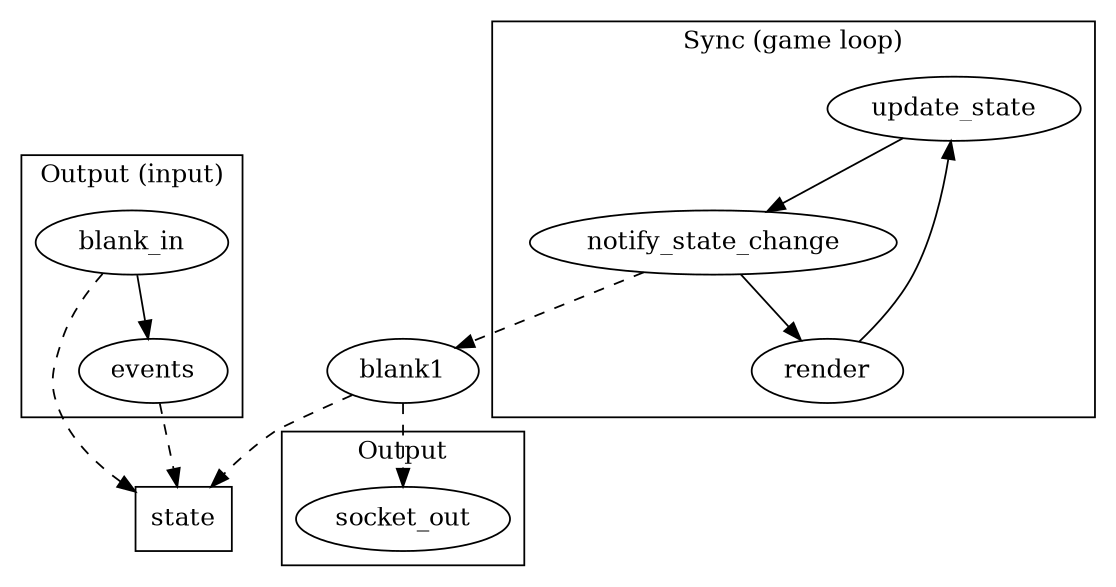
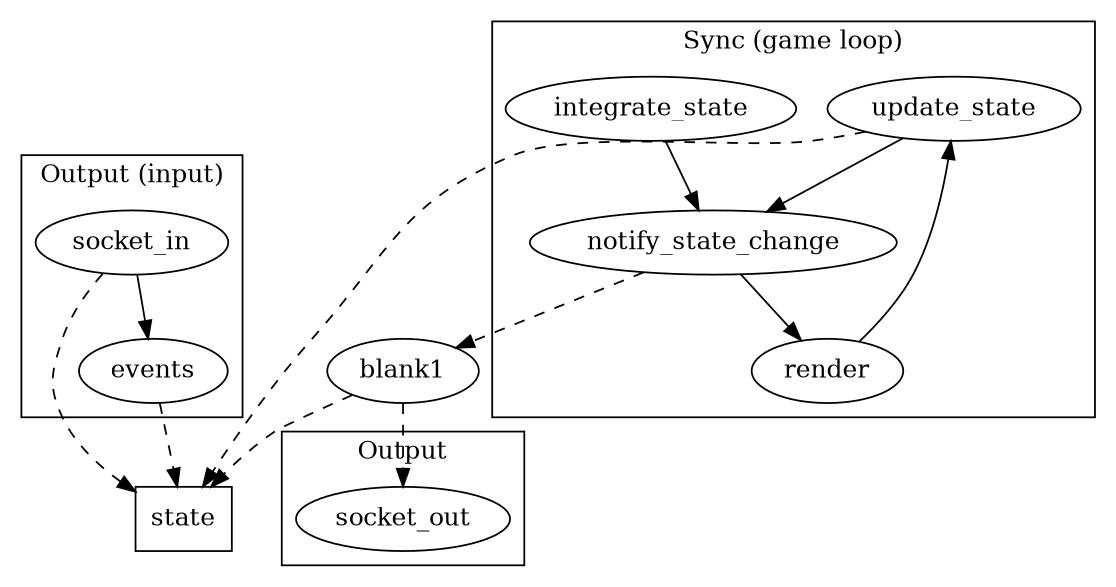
node "integrate_state": added
edge "update_state" -> "state": added
node "blank_in": label "blank_in" -> "socket_in"
